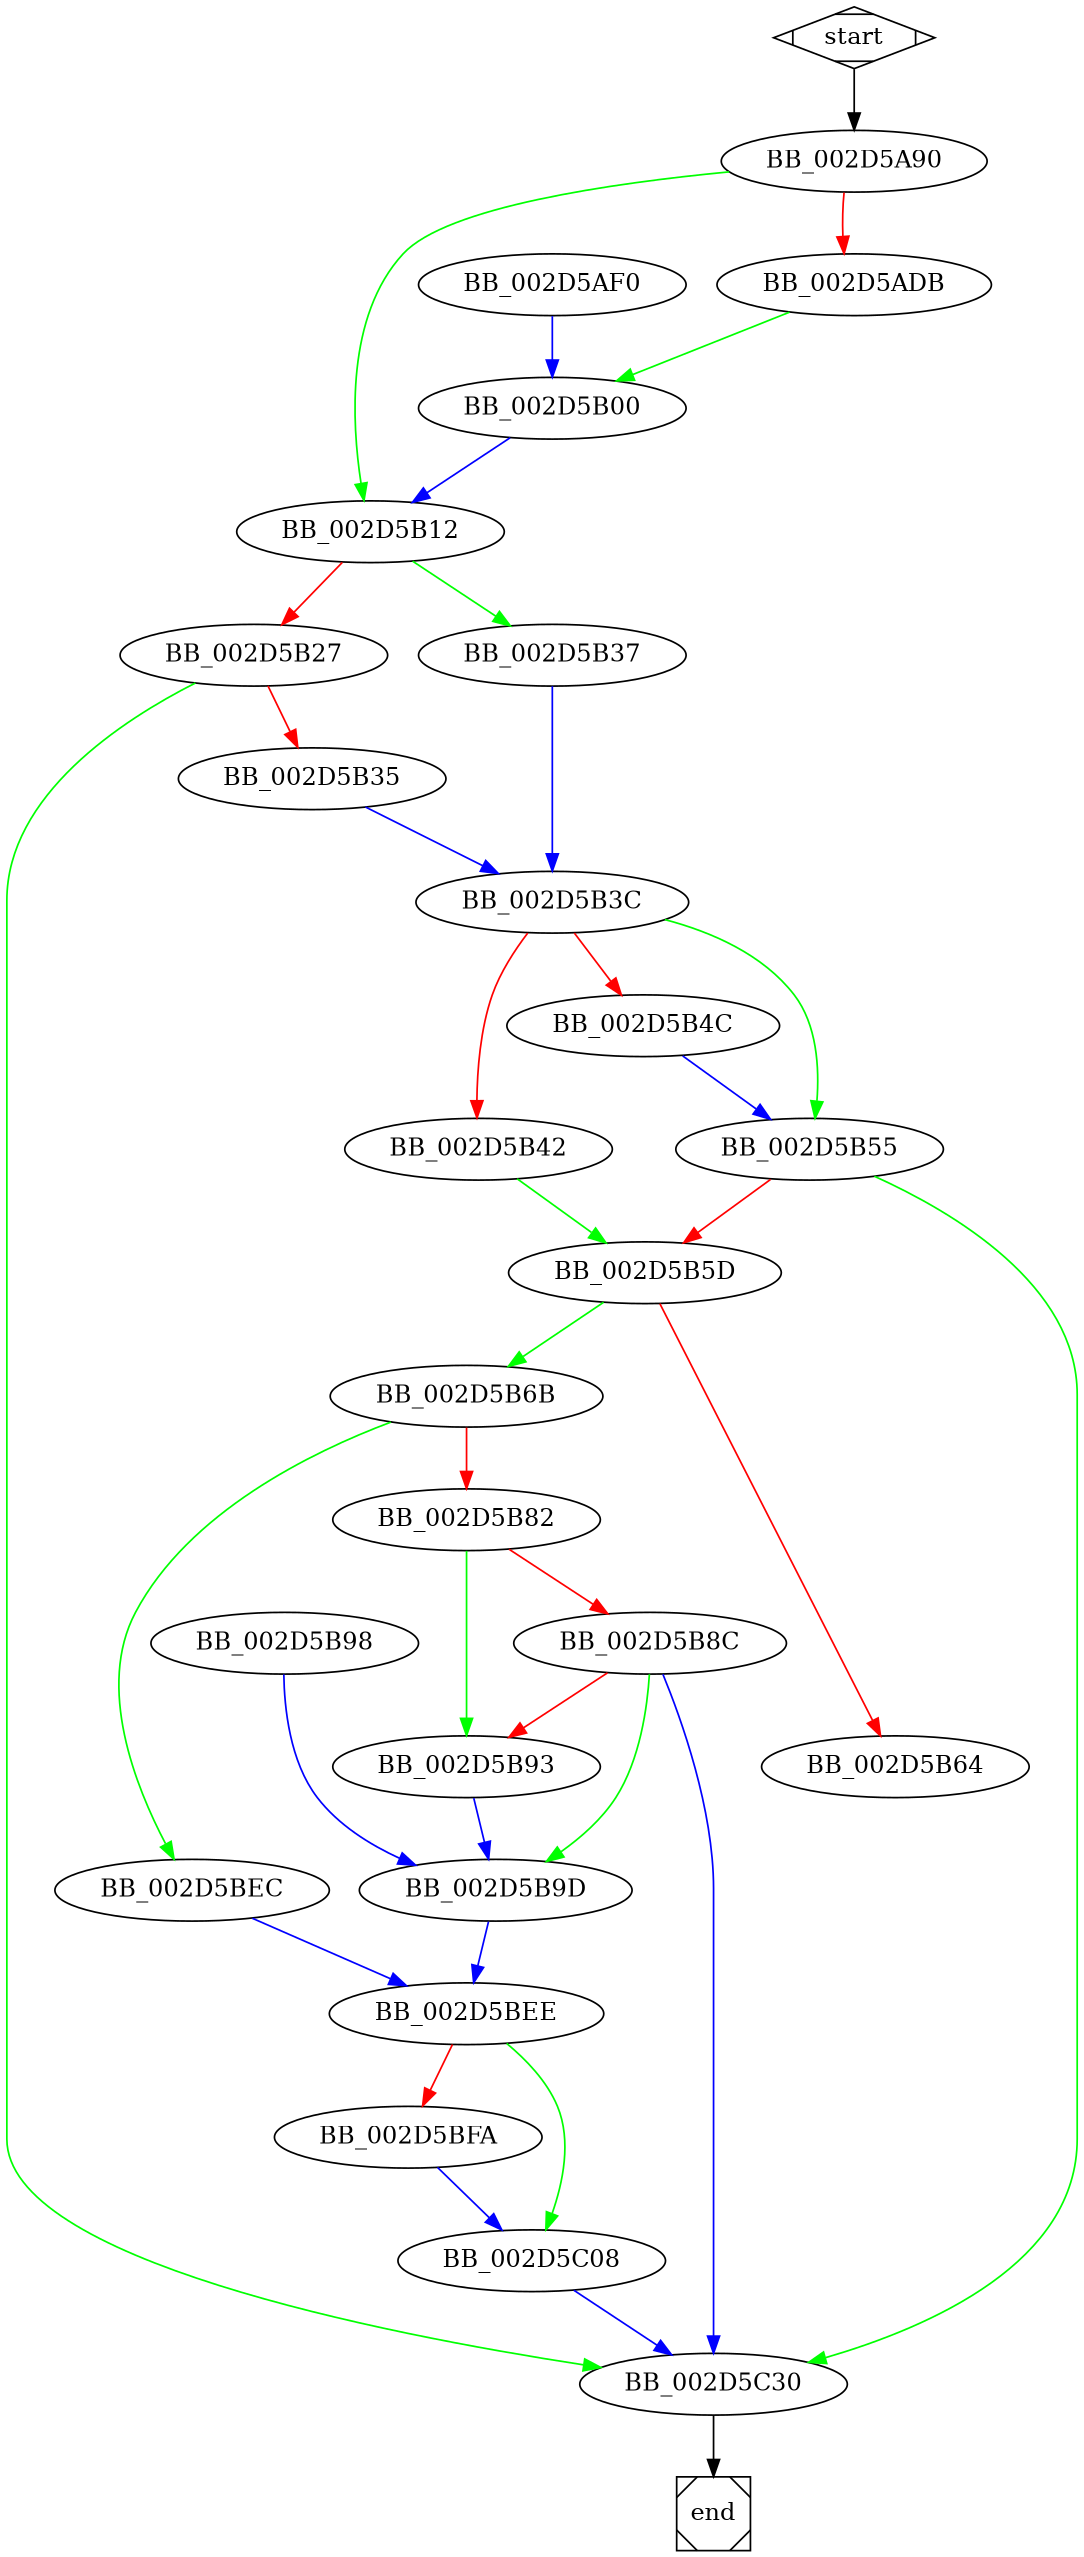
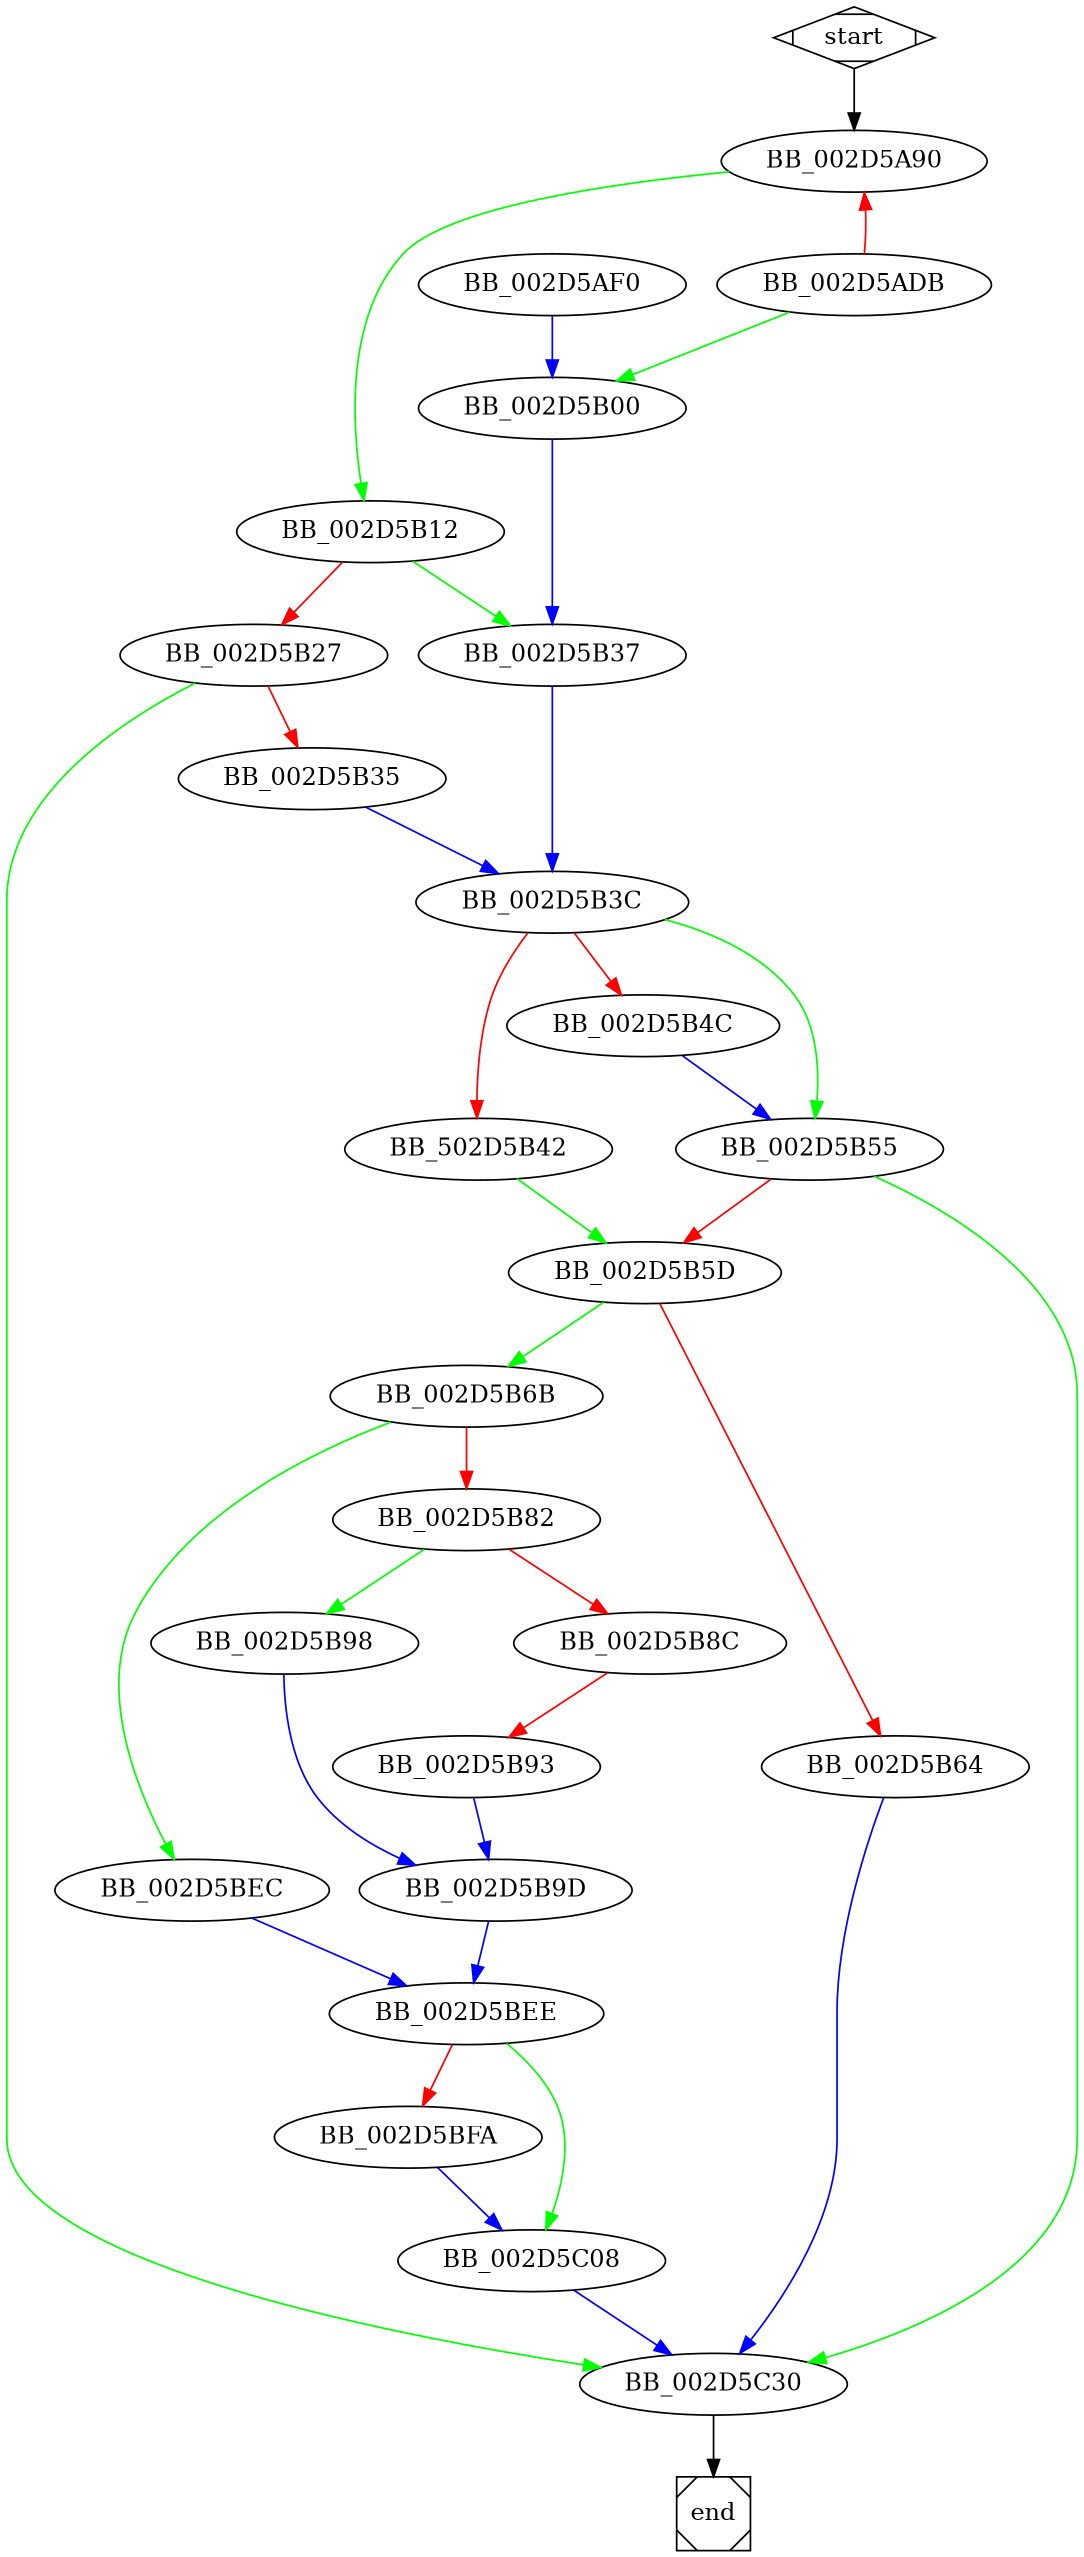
edge "BB_002D5A90" -> "BB_002D5ADB": reversed
edge "BB_002D5B00" -> "BB_002D5B12": now "BB_002D5B00" -> "BB_002D5B37"
node "BB_002D5B42": label "BB_002D5B42" -> "BB_502D5B42"
edge "BB_002D5B82" -> "BB_002D5B93": now "BB_002D5B82" -> "BB_002D5B98"
edge "BB_002D5B8C" -> "BB_002D5B9D": removed
edge "BB_002D5B8C" -> "BB_002D5C30": now "BB_002D5B64" -> "BB_002D5C30"
